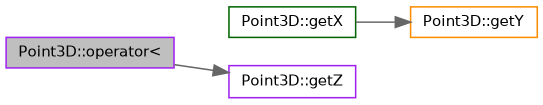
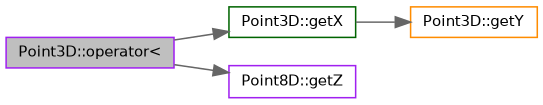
edge "Point3D::operator<" -> "Point3D::getX": added
node "Point3D::getZ": label "Point3D::getZ" -> "Point8D::getZ"
